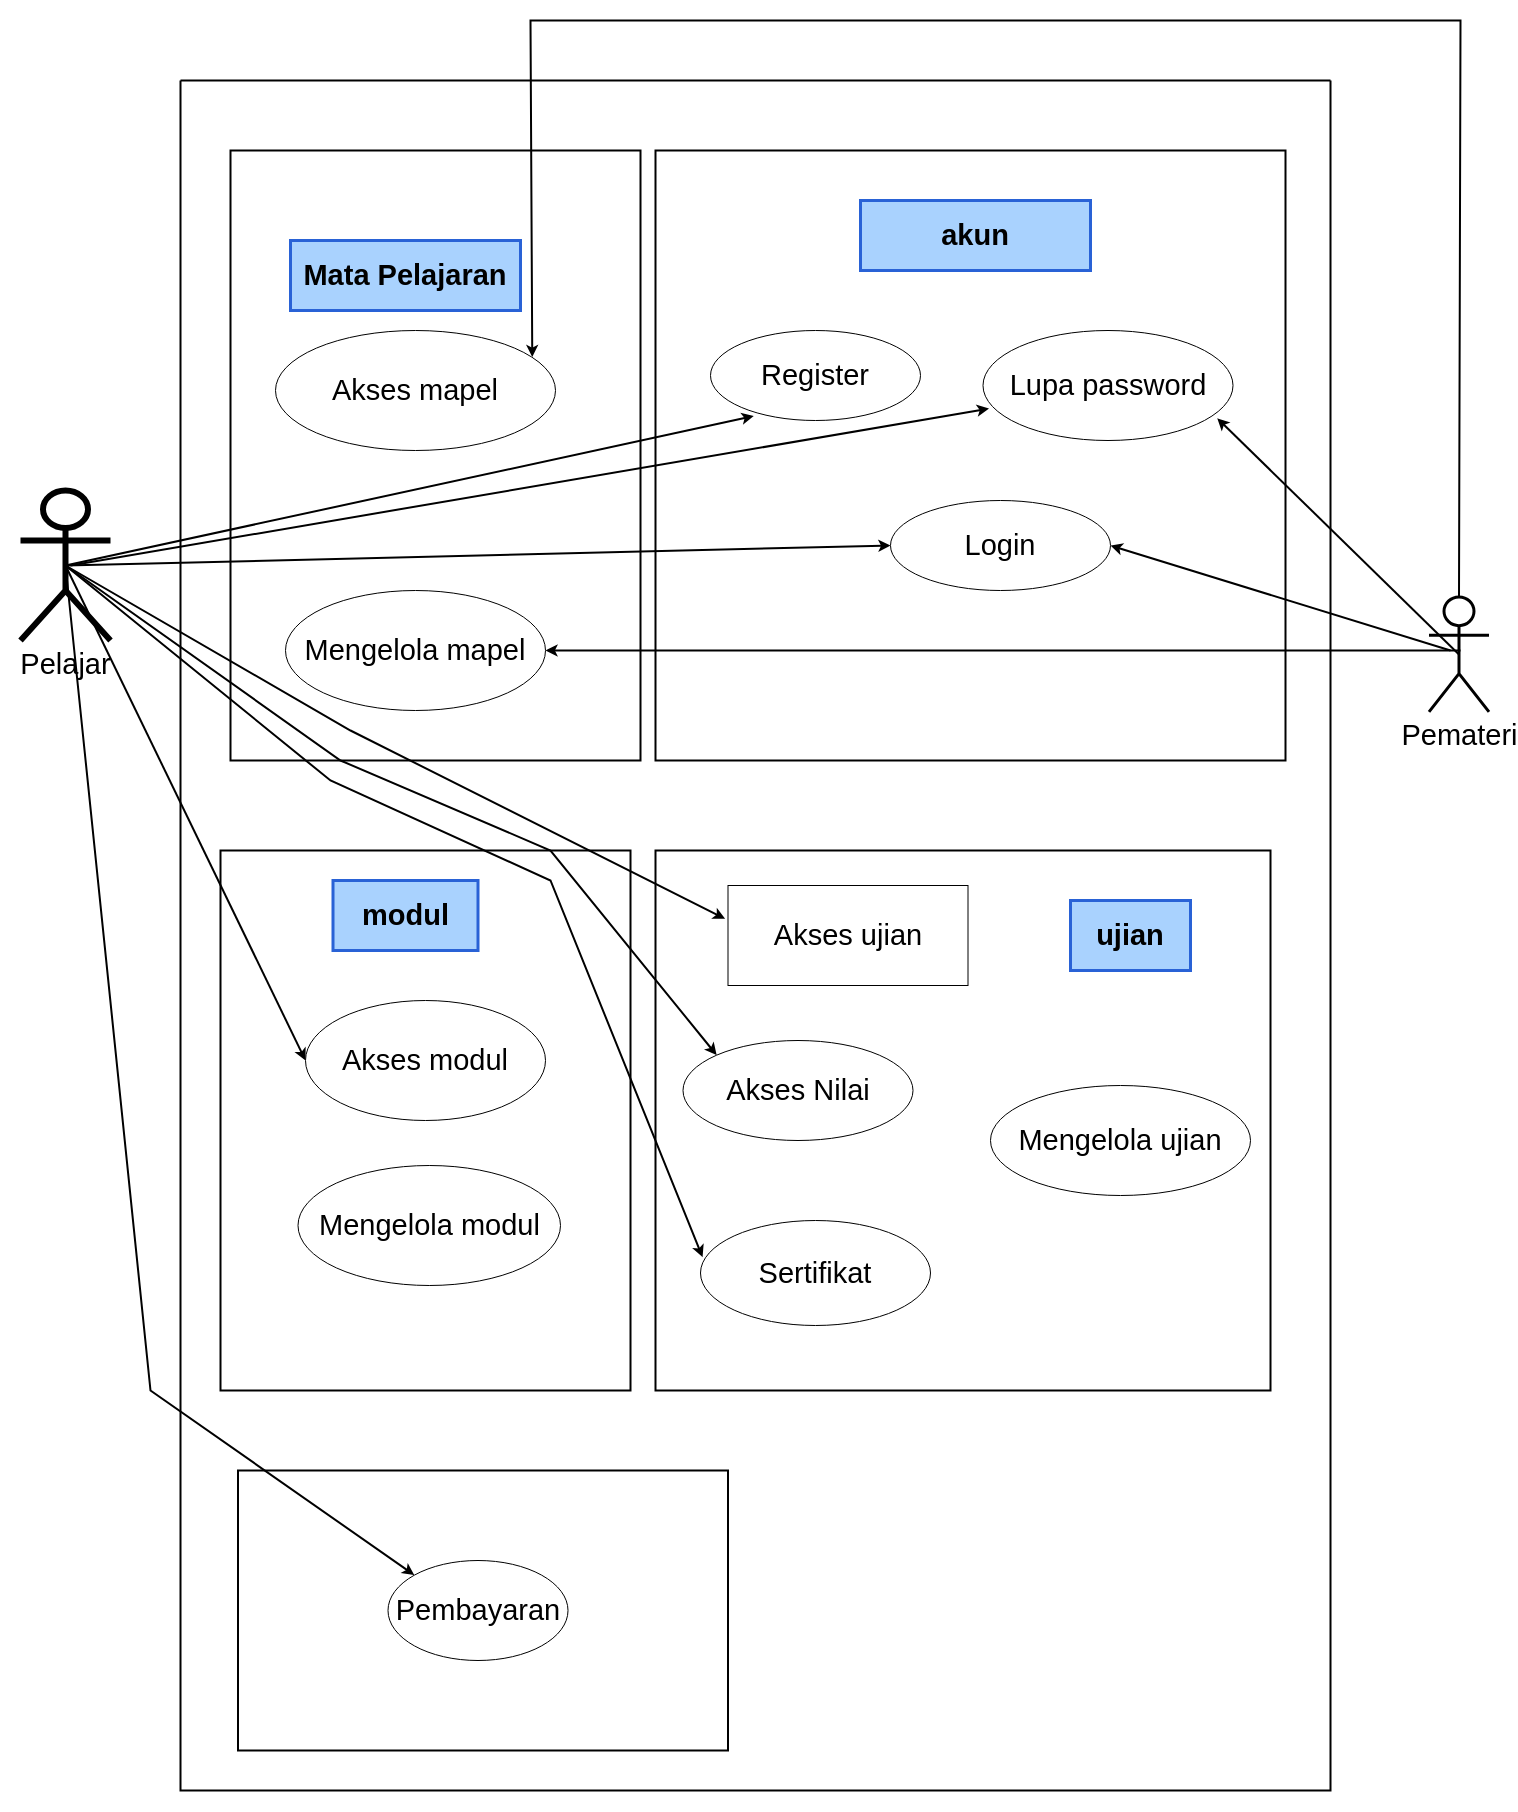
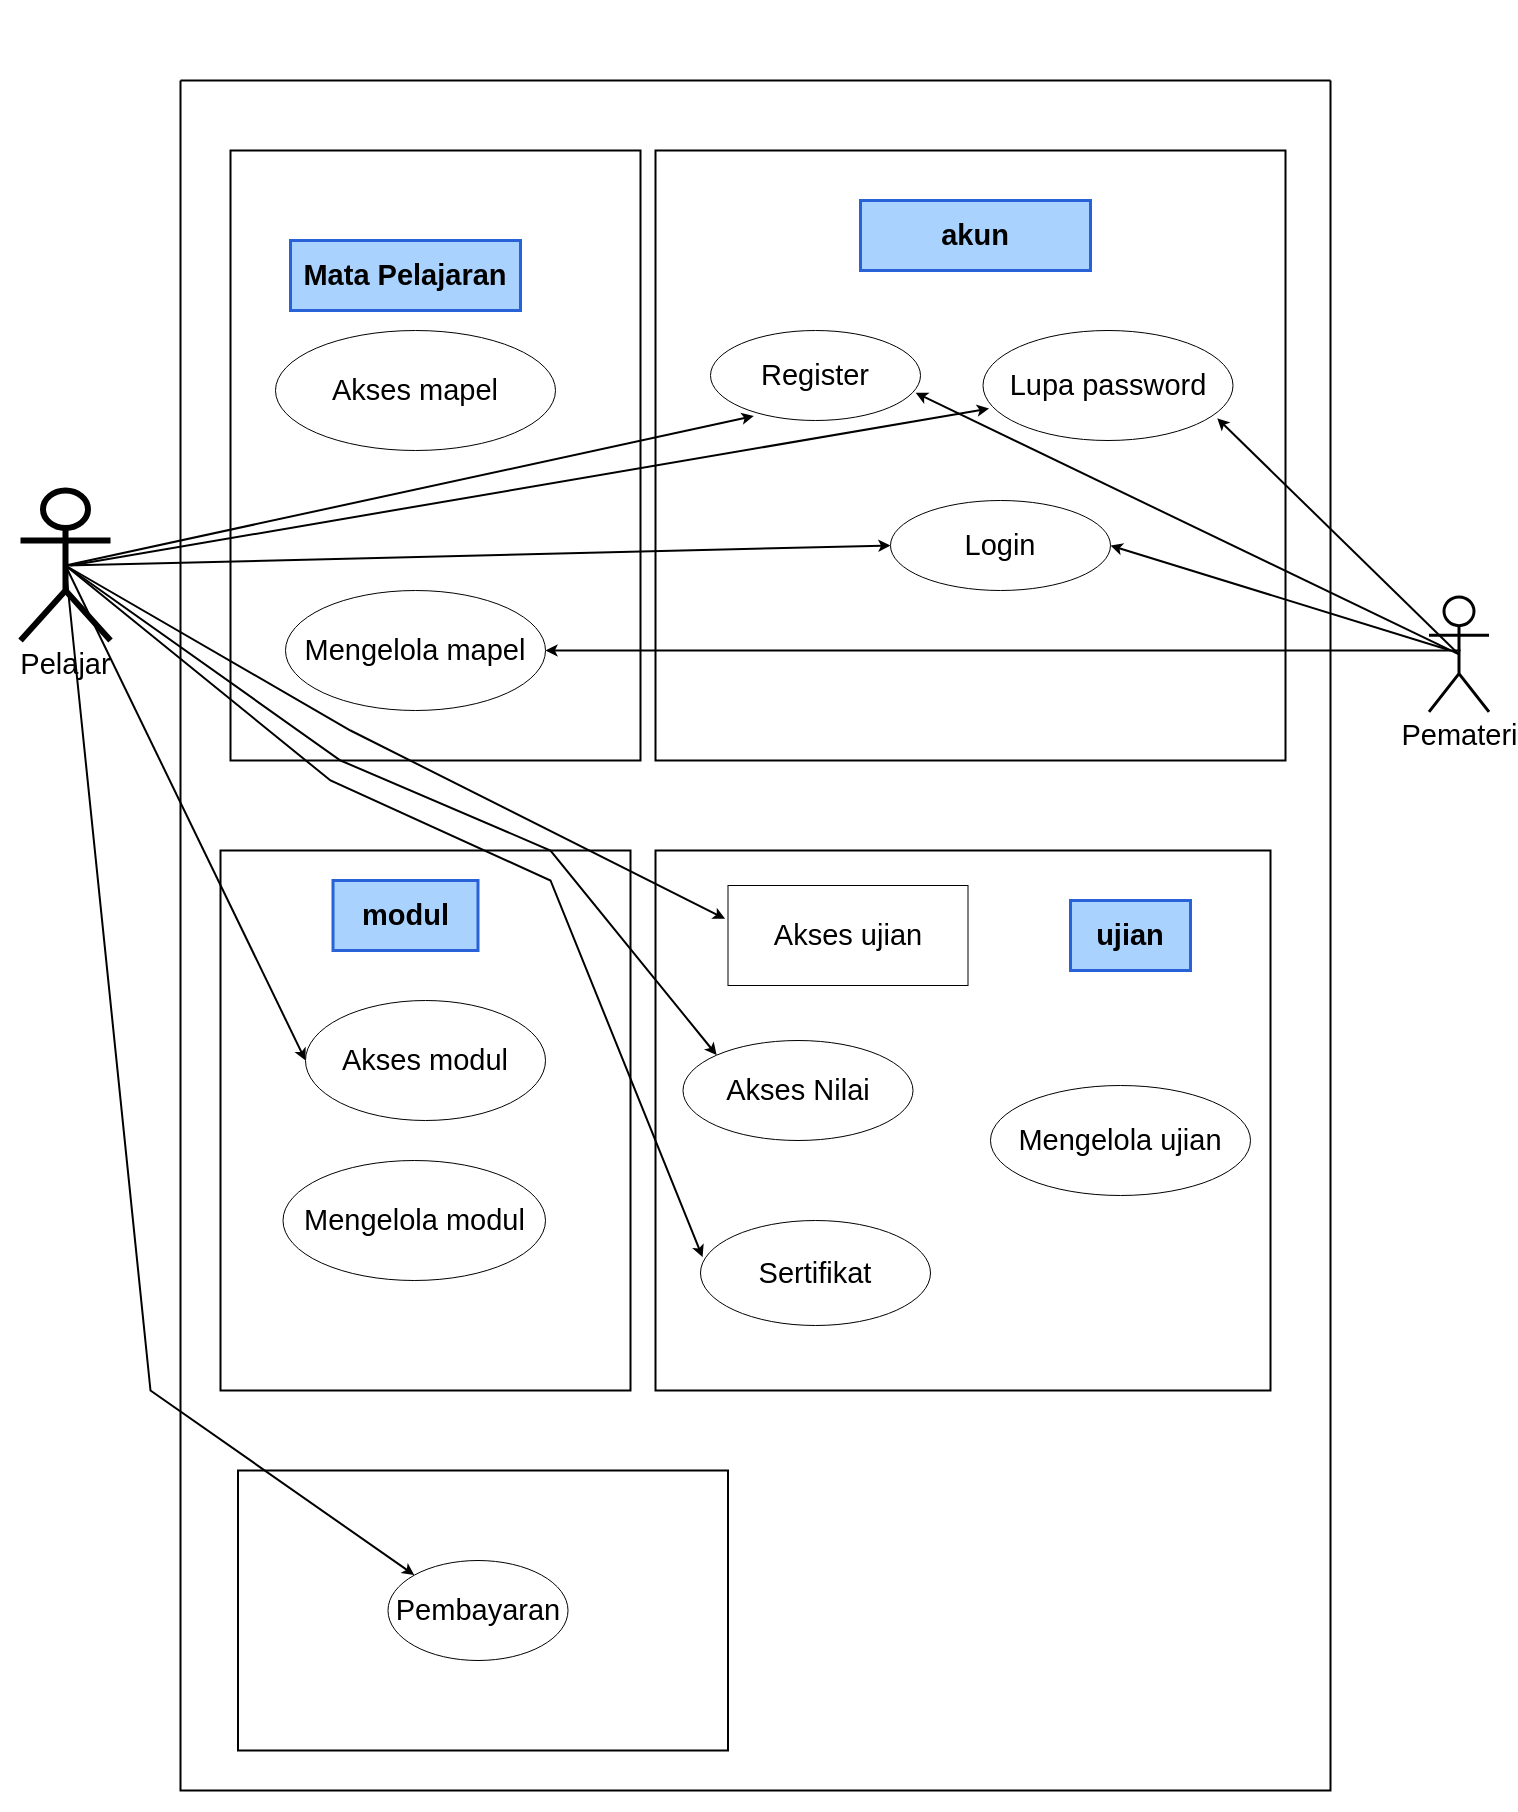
edge "Pemateri" -> "Akses mapel": removed
edge "Pemateri" -> "Register": added
node "Mengelola modul": moved (429, 1226) -> (414, 1221)
